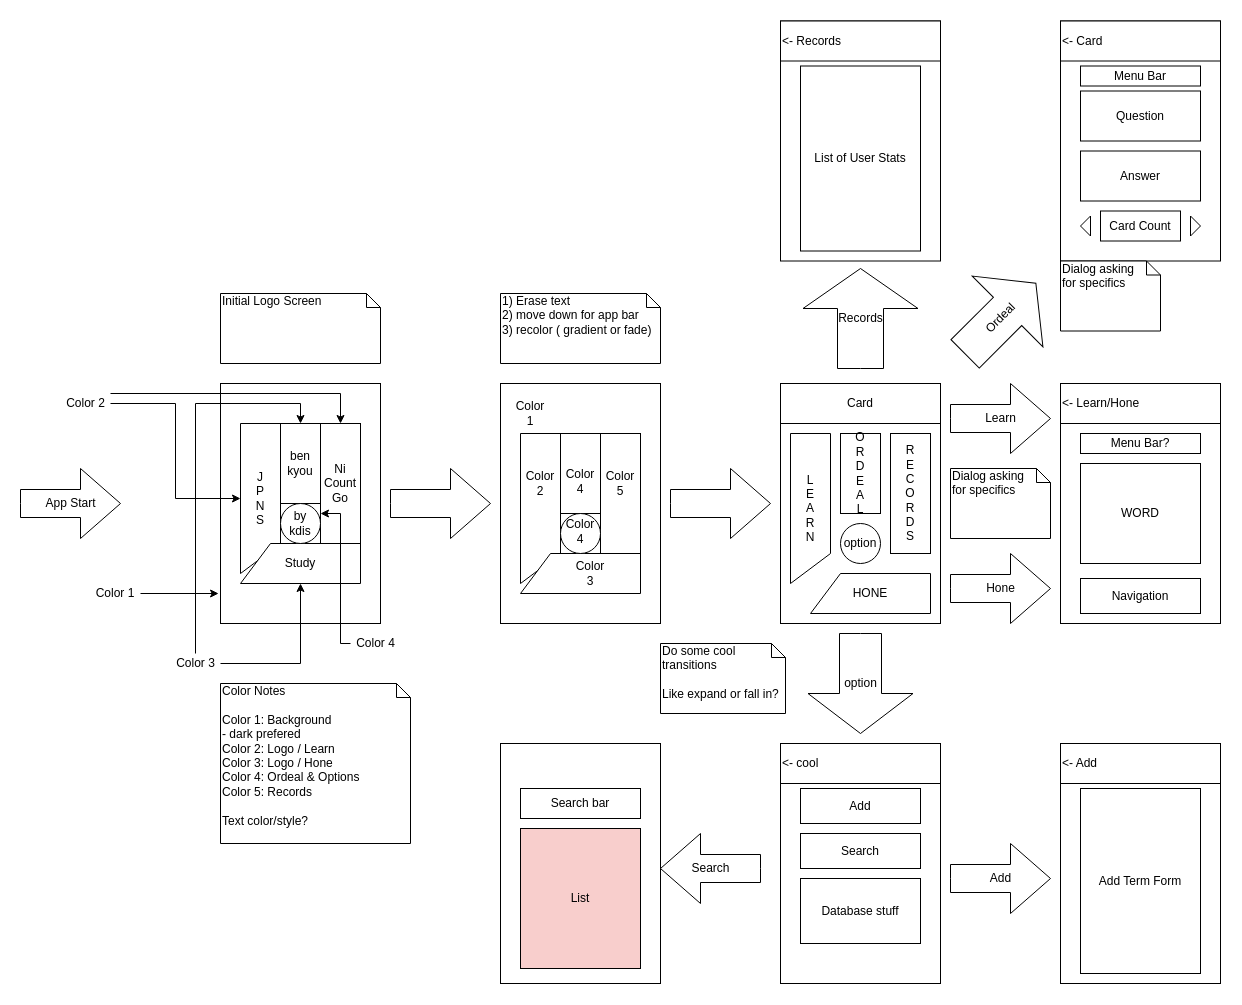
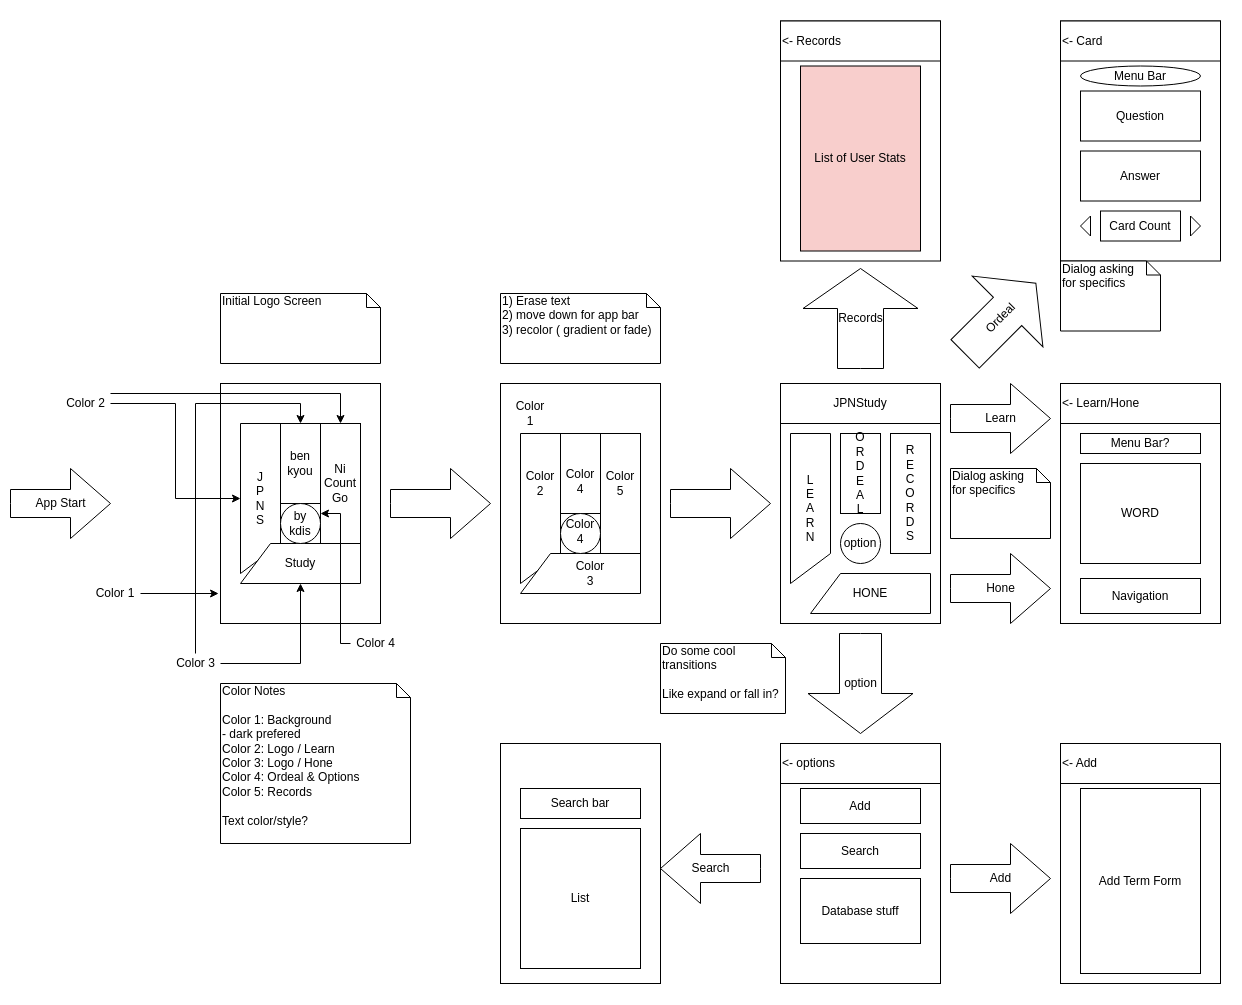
node "Menu Bar": shape rectangle -> ellipse
node "List of User Stats": fillcolor #ffffff -> #f8cecc
node "Card": label "Card" -> "JPNStudy"
node "App Start": moved (71, 504) -> (61, 504)
node "<- cool": label "<- cool" -> "<- options"
node "List": fillcolor #f8cecc -> #ffffff
